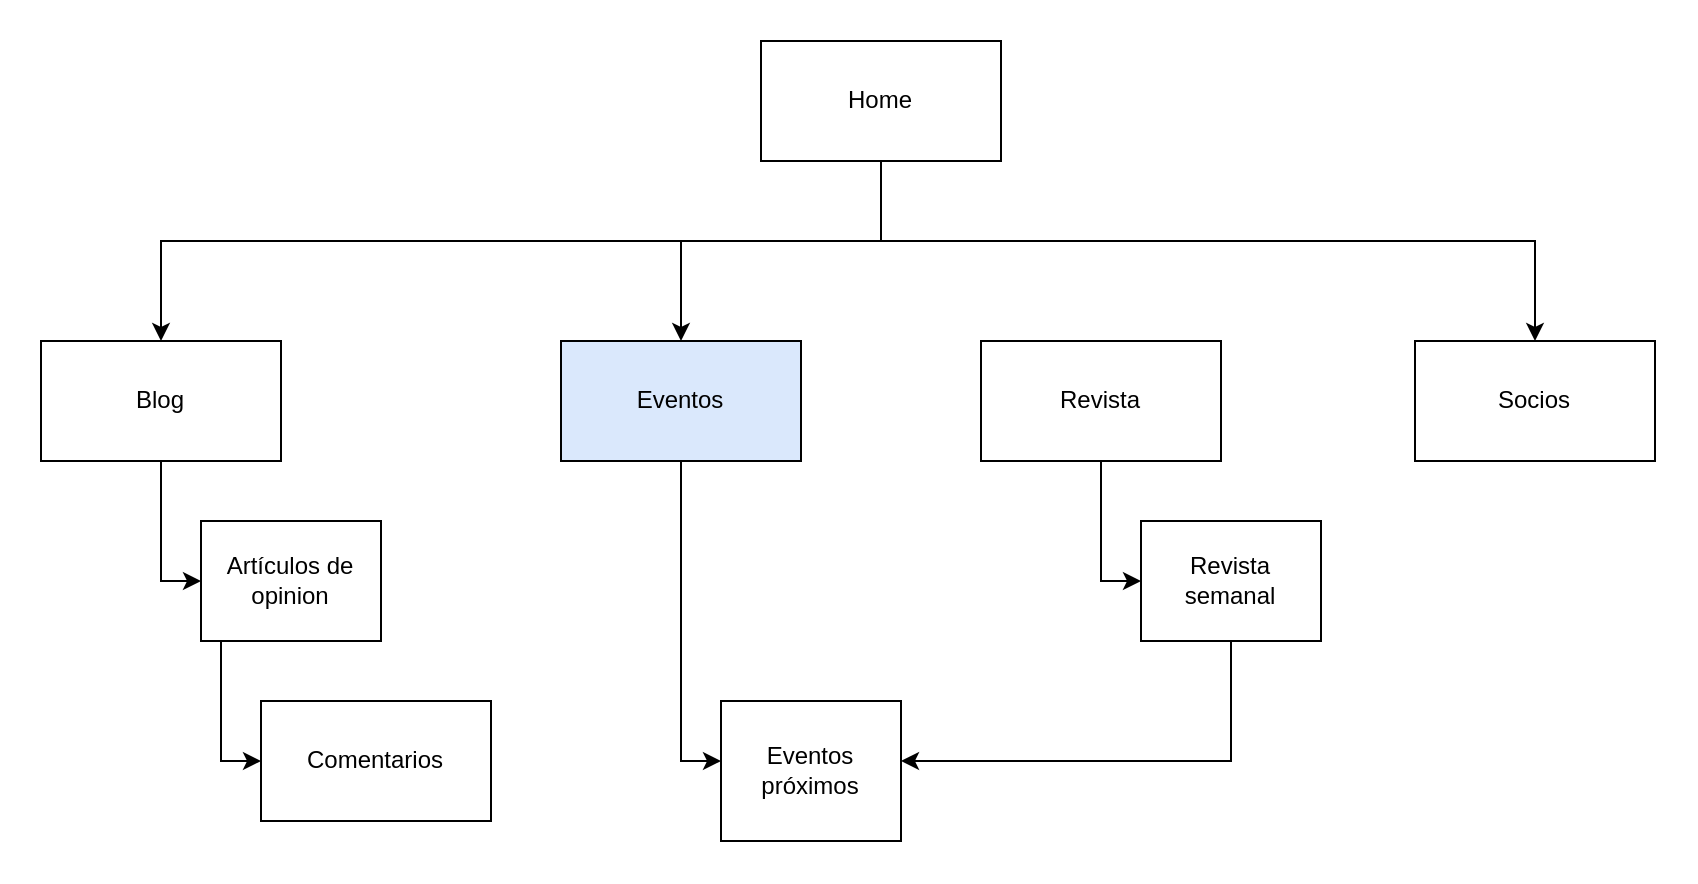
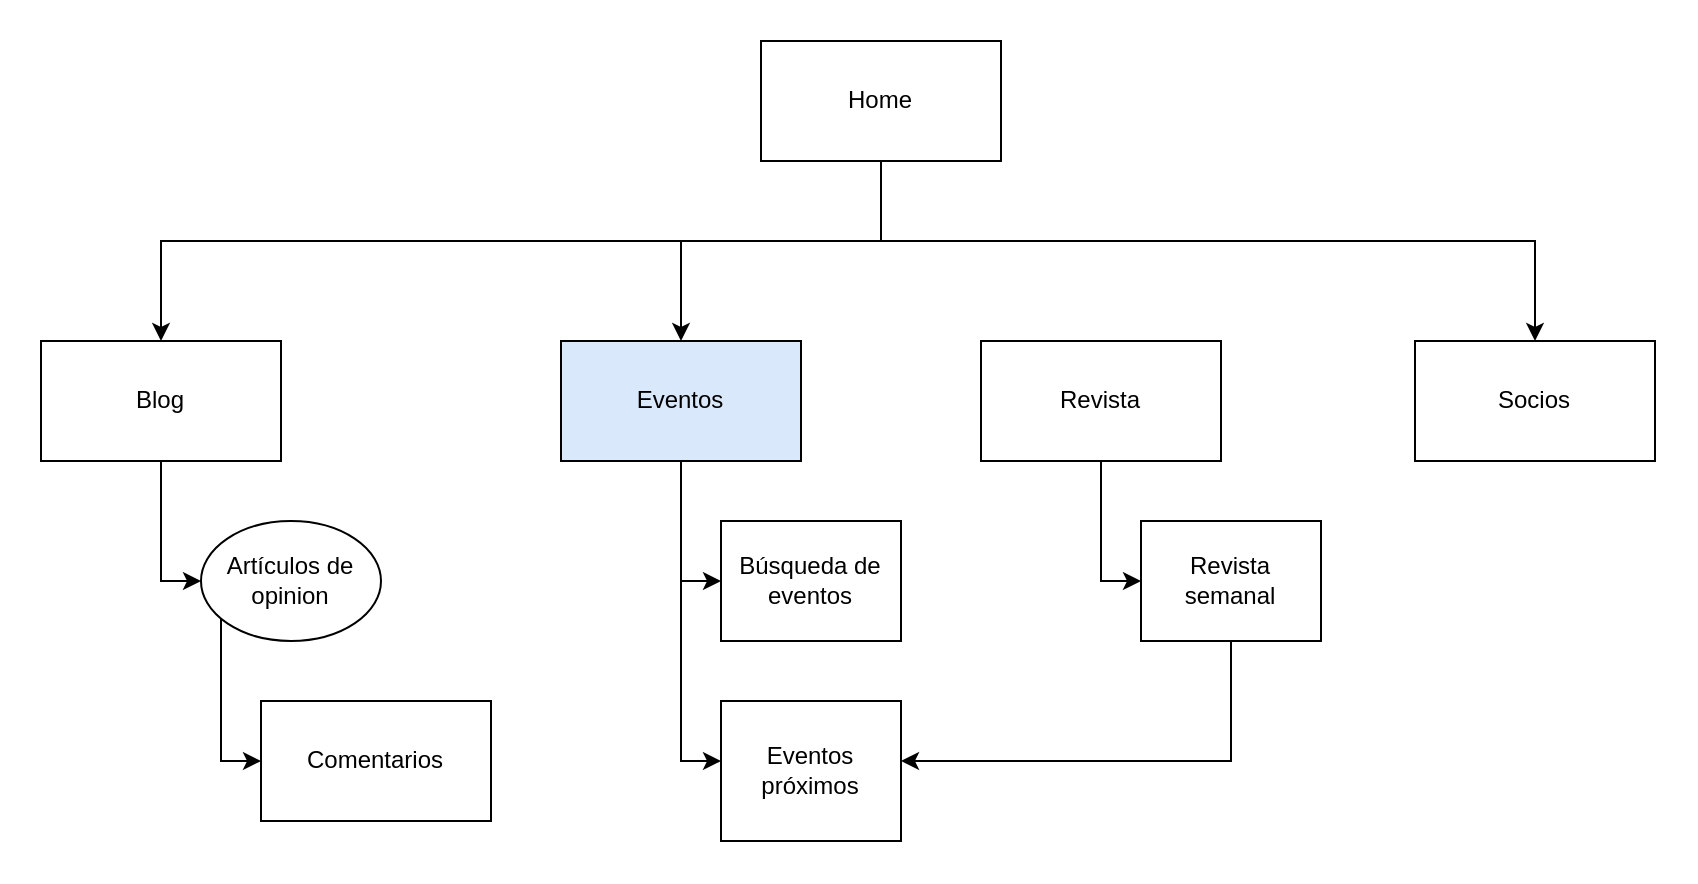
node "Artículos de opinion": shape rectangle -> ellipse
edge "Eventos" -> "Búsqueda de eventos": added
node "Búsqueda de eventos": added
